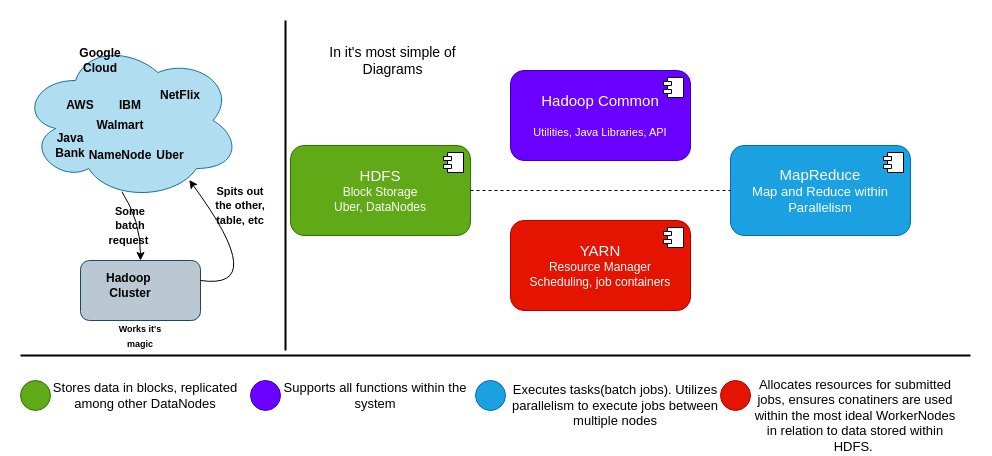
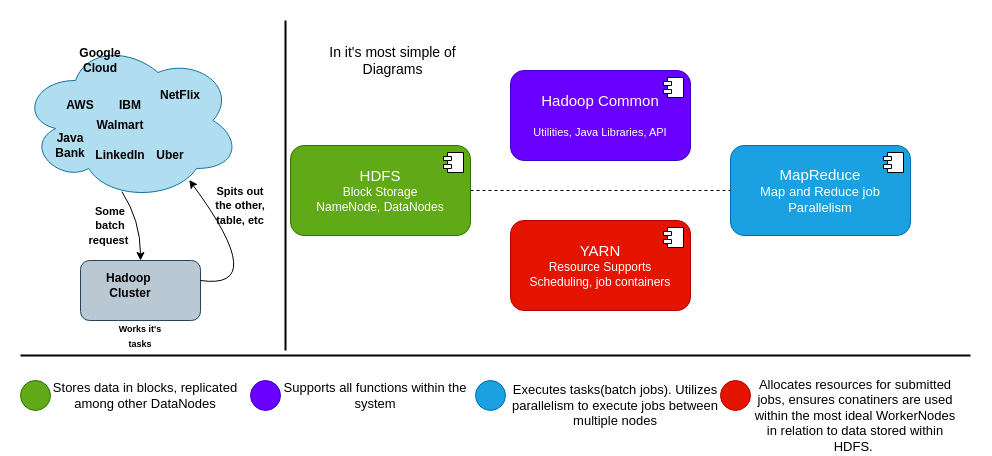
node "NameNode": label "NameNode" -> "LinkedIn"
node "HDFS Block Storage Uber, DataNodes": label "HDFS Block Storage Uber, DataNodes" -> "HDFS Block Storage NameNode, DataNodes"
node "MapReduce Map and Reduce within Parallelism": label "MapReduce Map and Reduce within Parallelism" -> "MapReduce Map and Reduce job Parallelism"
node "Some batch request": moved (131, 226) -> (111, 226)
node "YARN Resource Manager Scheduling, job containers": label "YARN Resource Manager Scheduling, job containers" -> "YARN Resource Supports Scheduling, job containers"
node "Works it's magic": label "Works it's magic" -> "Works it's tasks"
